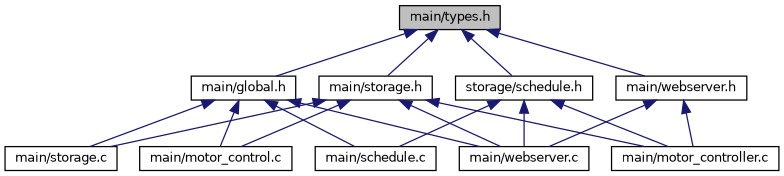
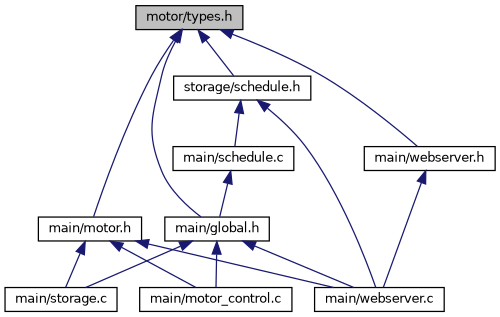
node "main/types.h": label "main/types.h" -> "motor/types.h"
node "main/storage.h": label "main/storage.h" -> "main/motor.h"
edge "main/schedule.c" -> "main/global.h": reversed
node "main/motor_controller.c": removed
